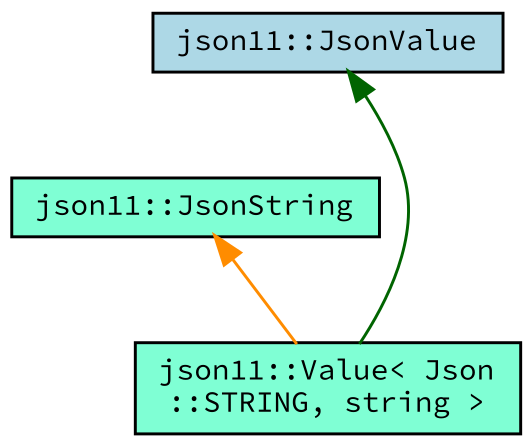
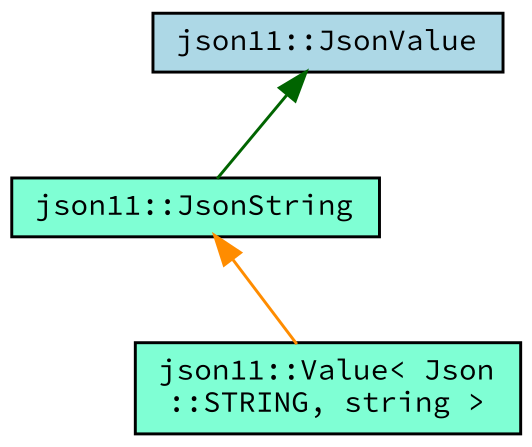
edge "json11::Value< Json ::STRING, string >" -> "json11::JsonValue": now "json11::JsonString" -> "json11::JsonValue"
